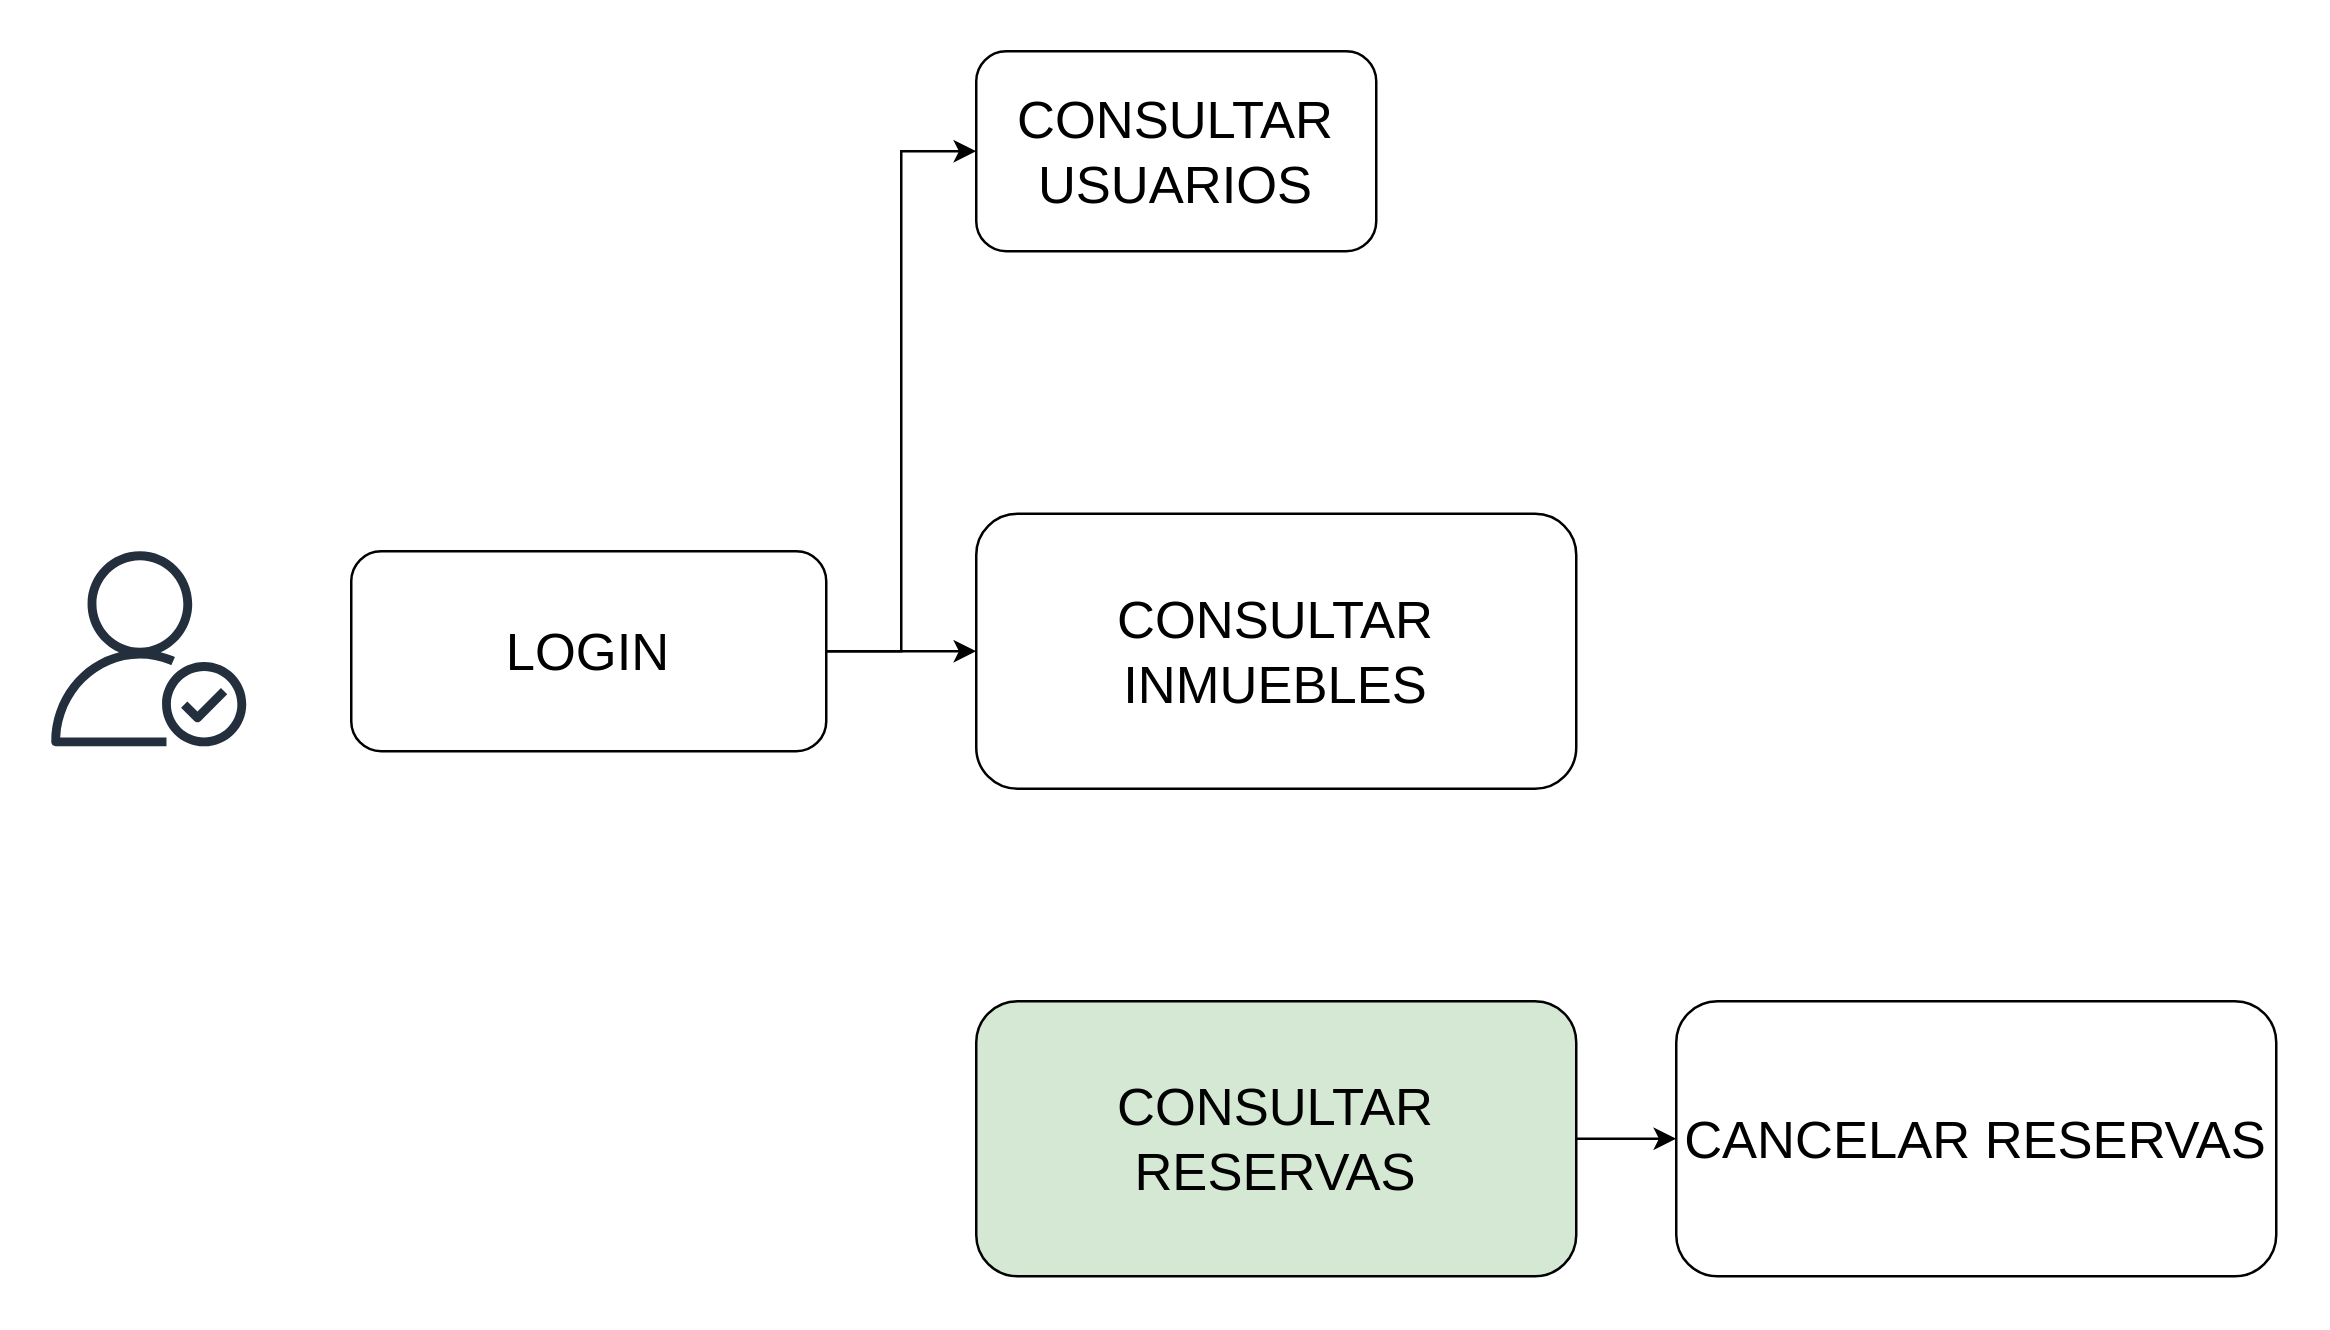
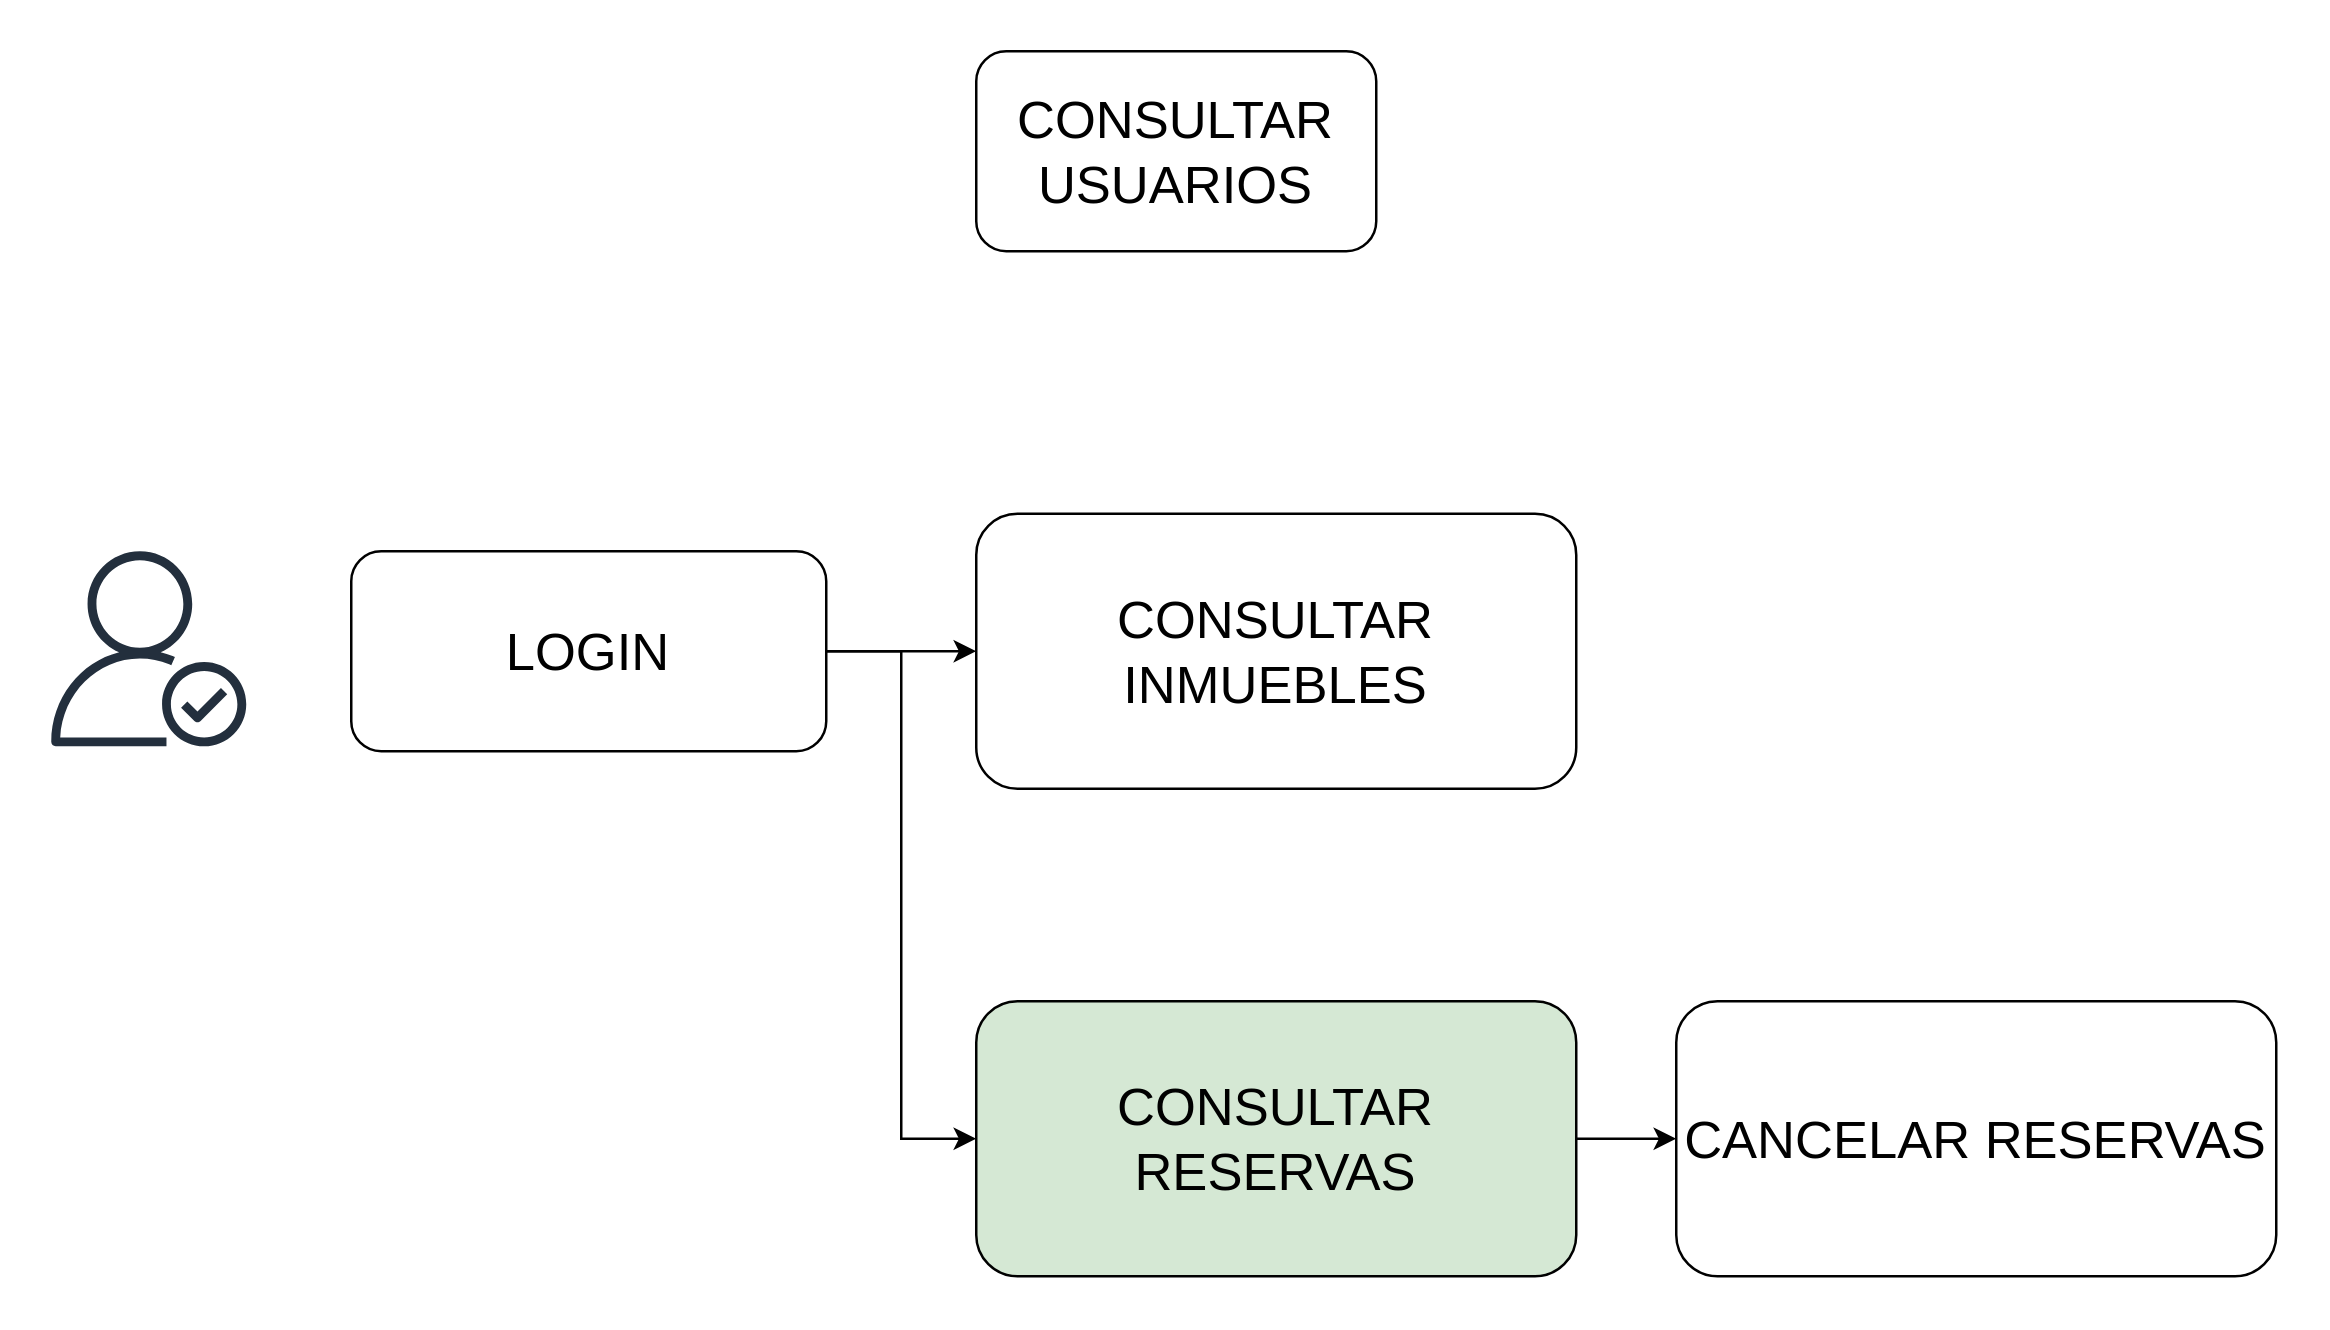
edge "LOGIN" -> "CONSULTAR USUARIOS": removed
edge "LOGIN" -> "CONSULTAR RESERVAS": added
